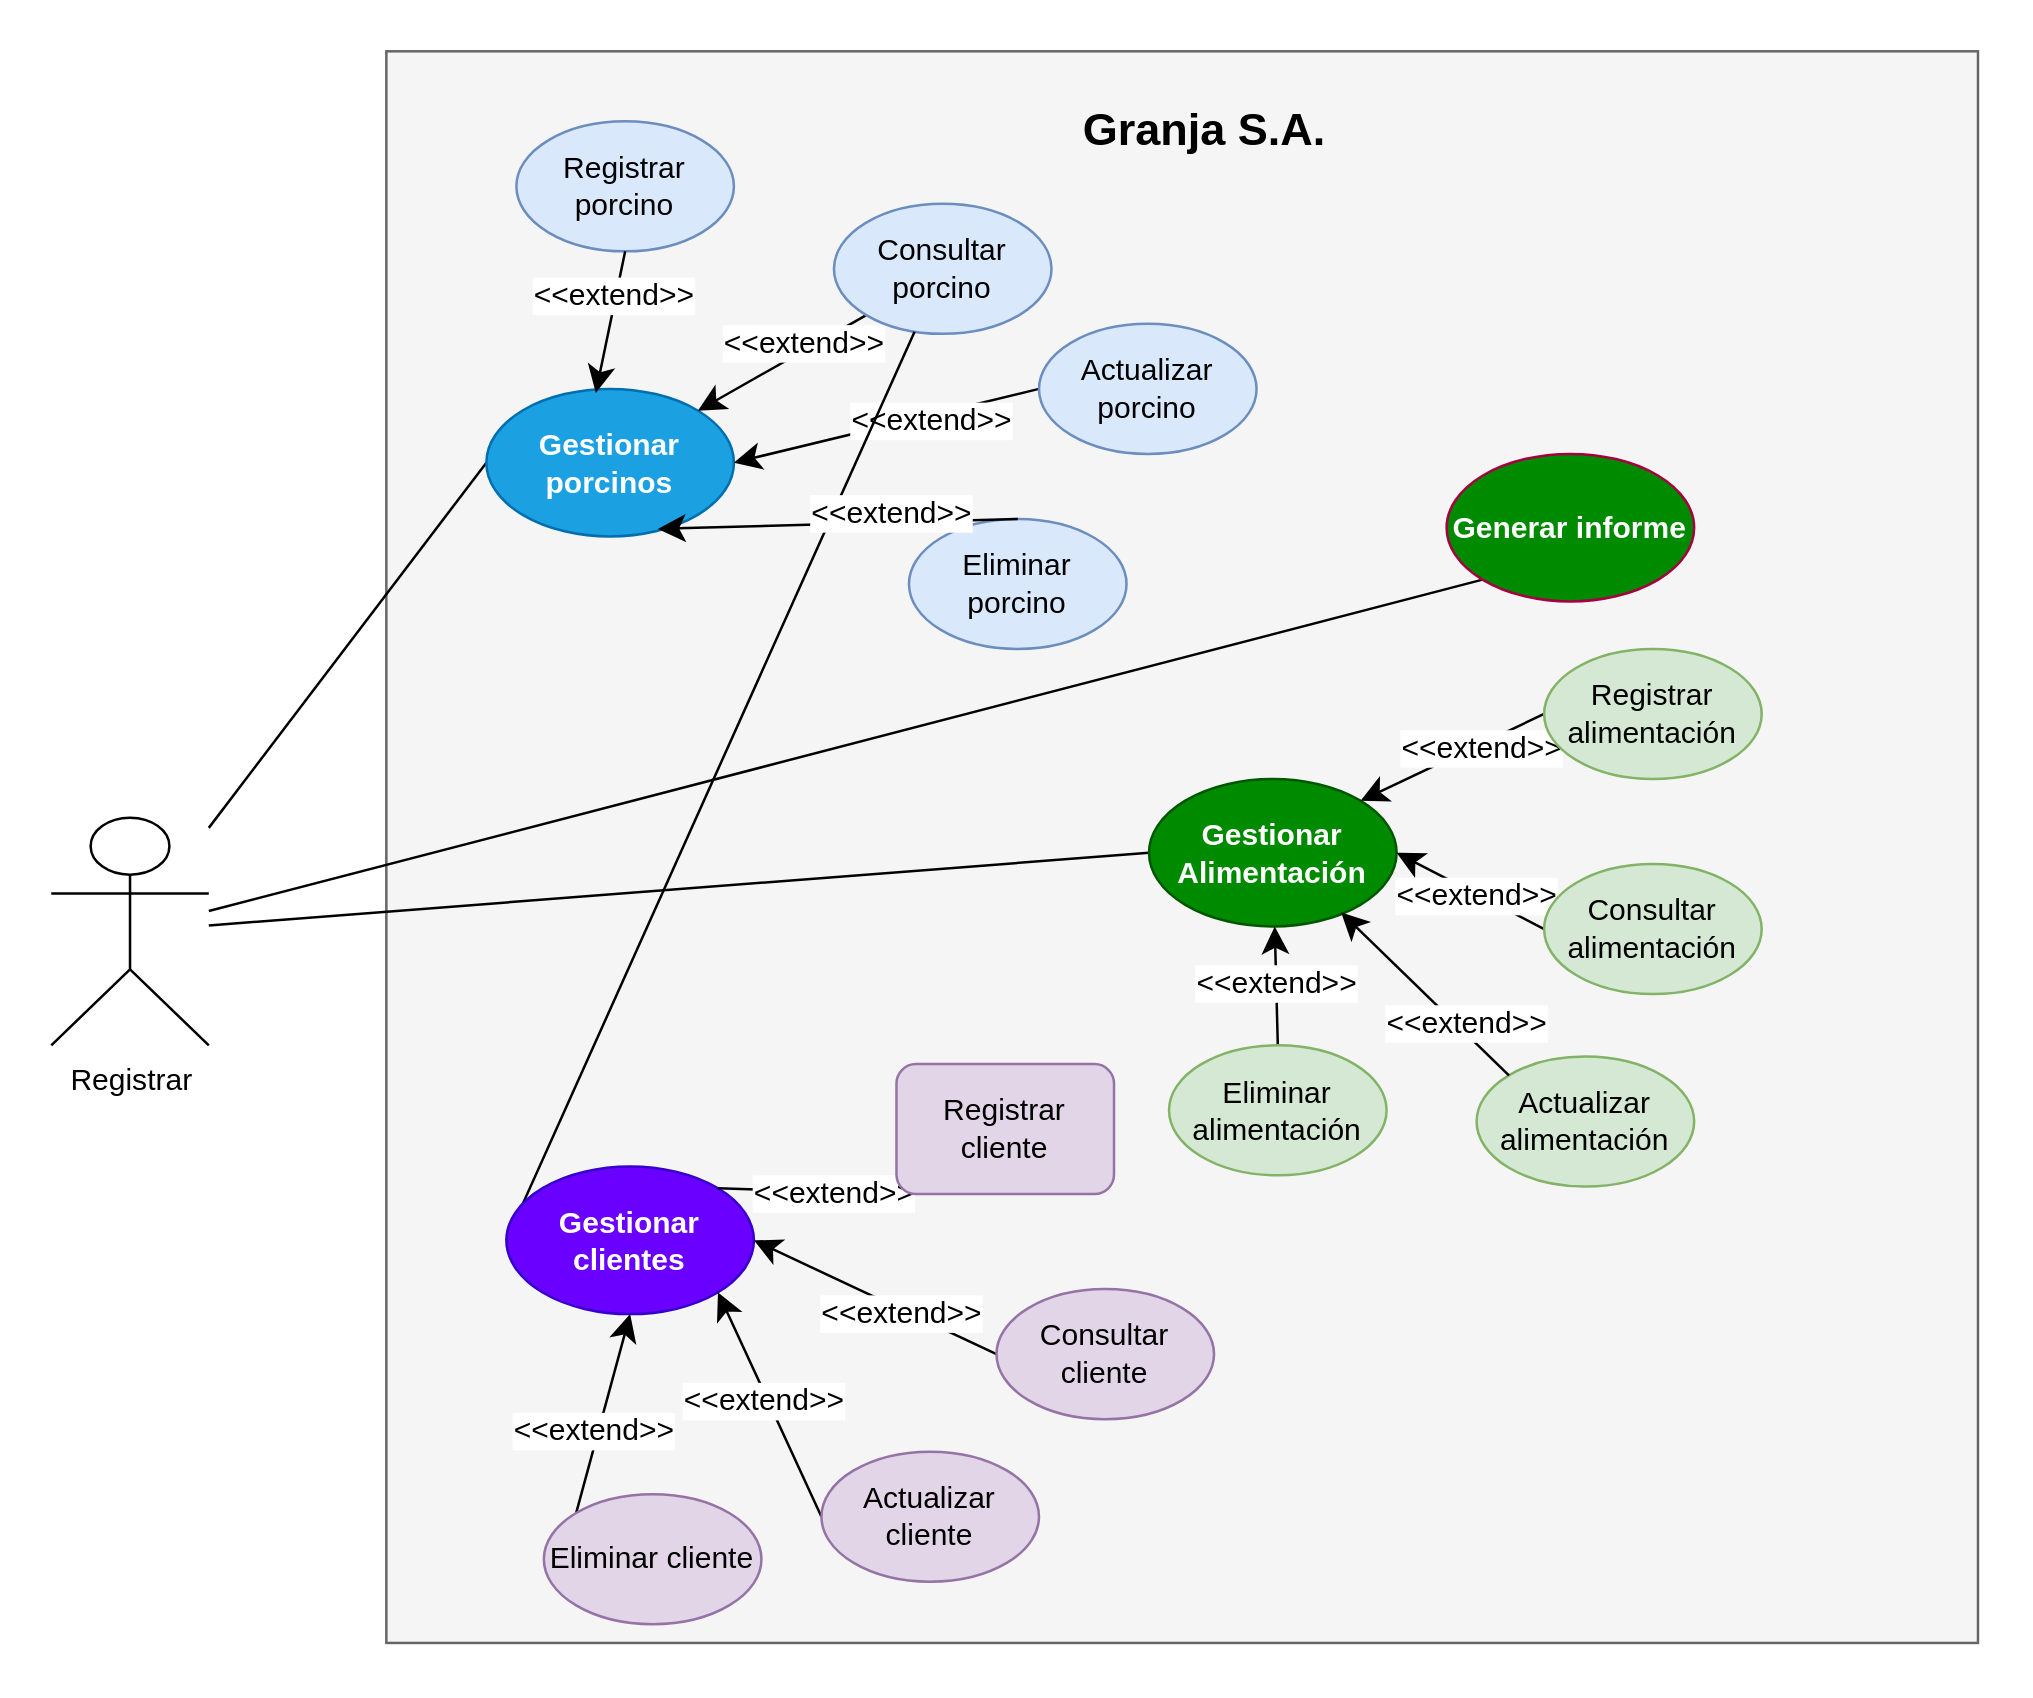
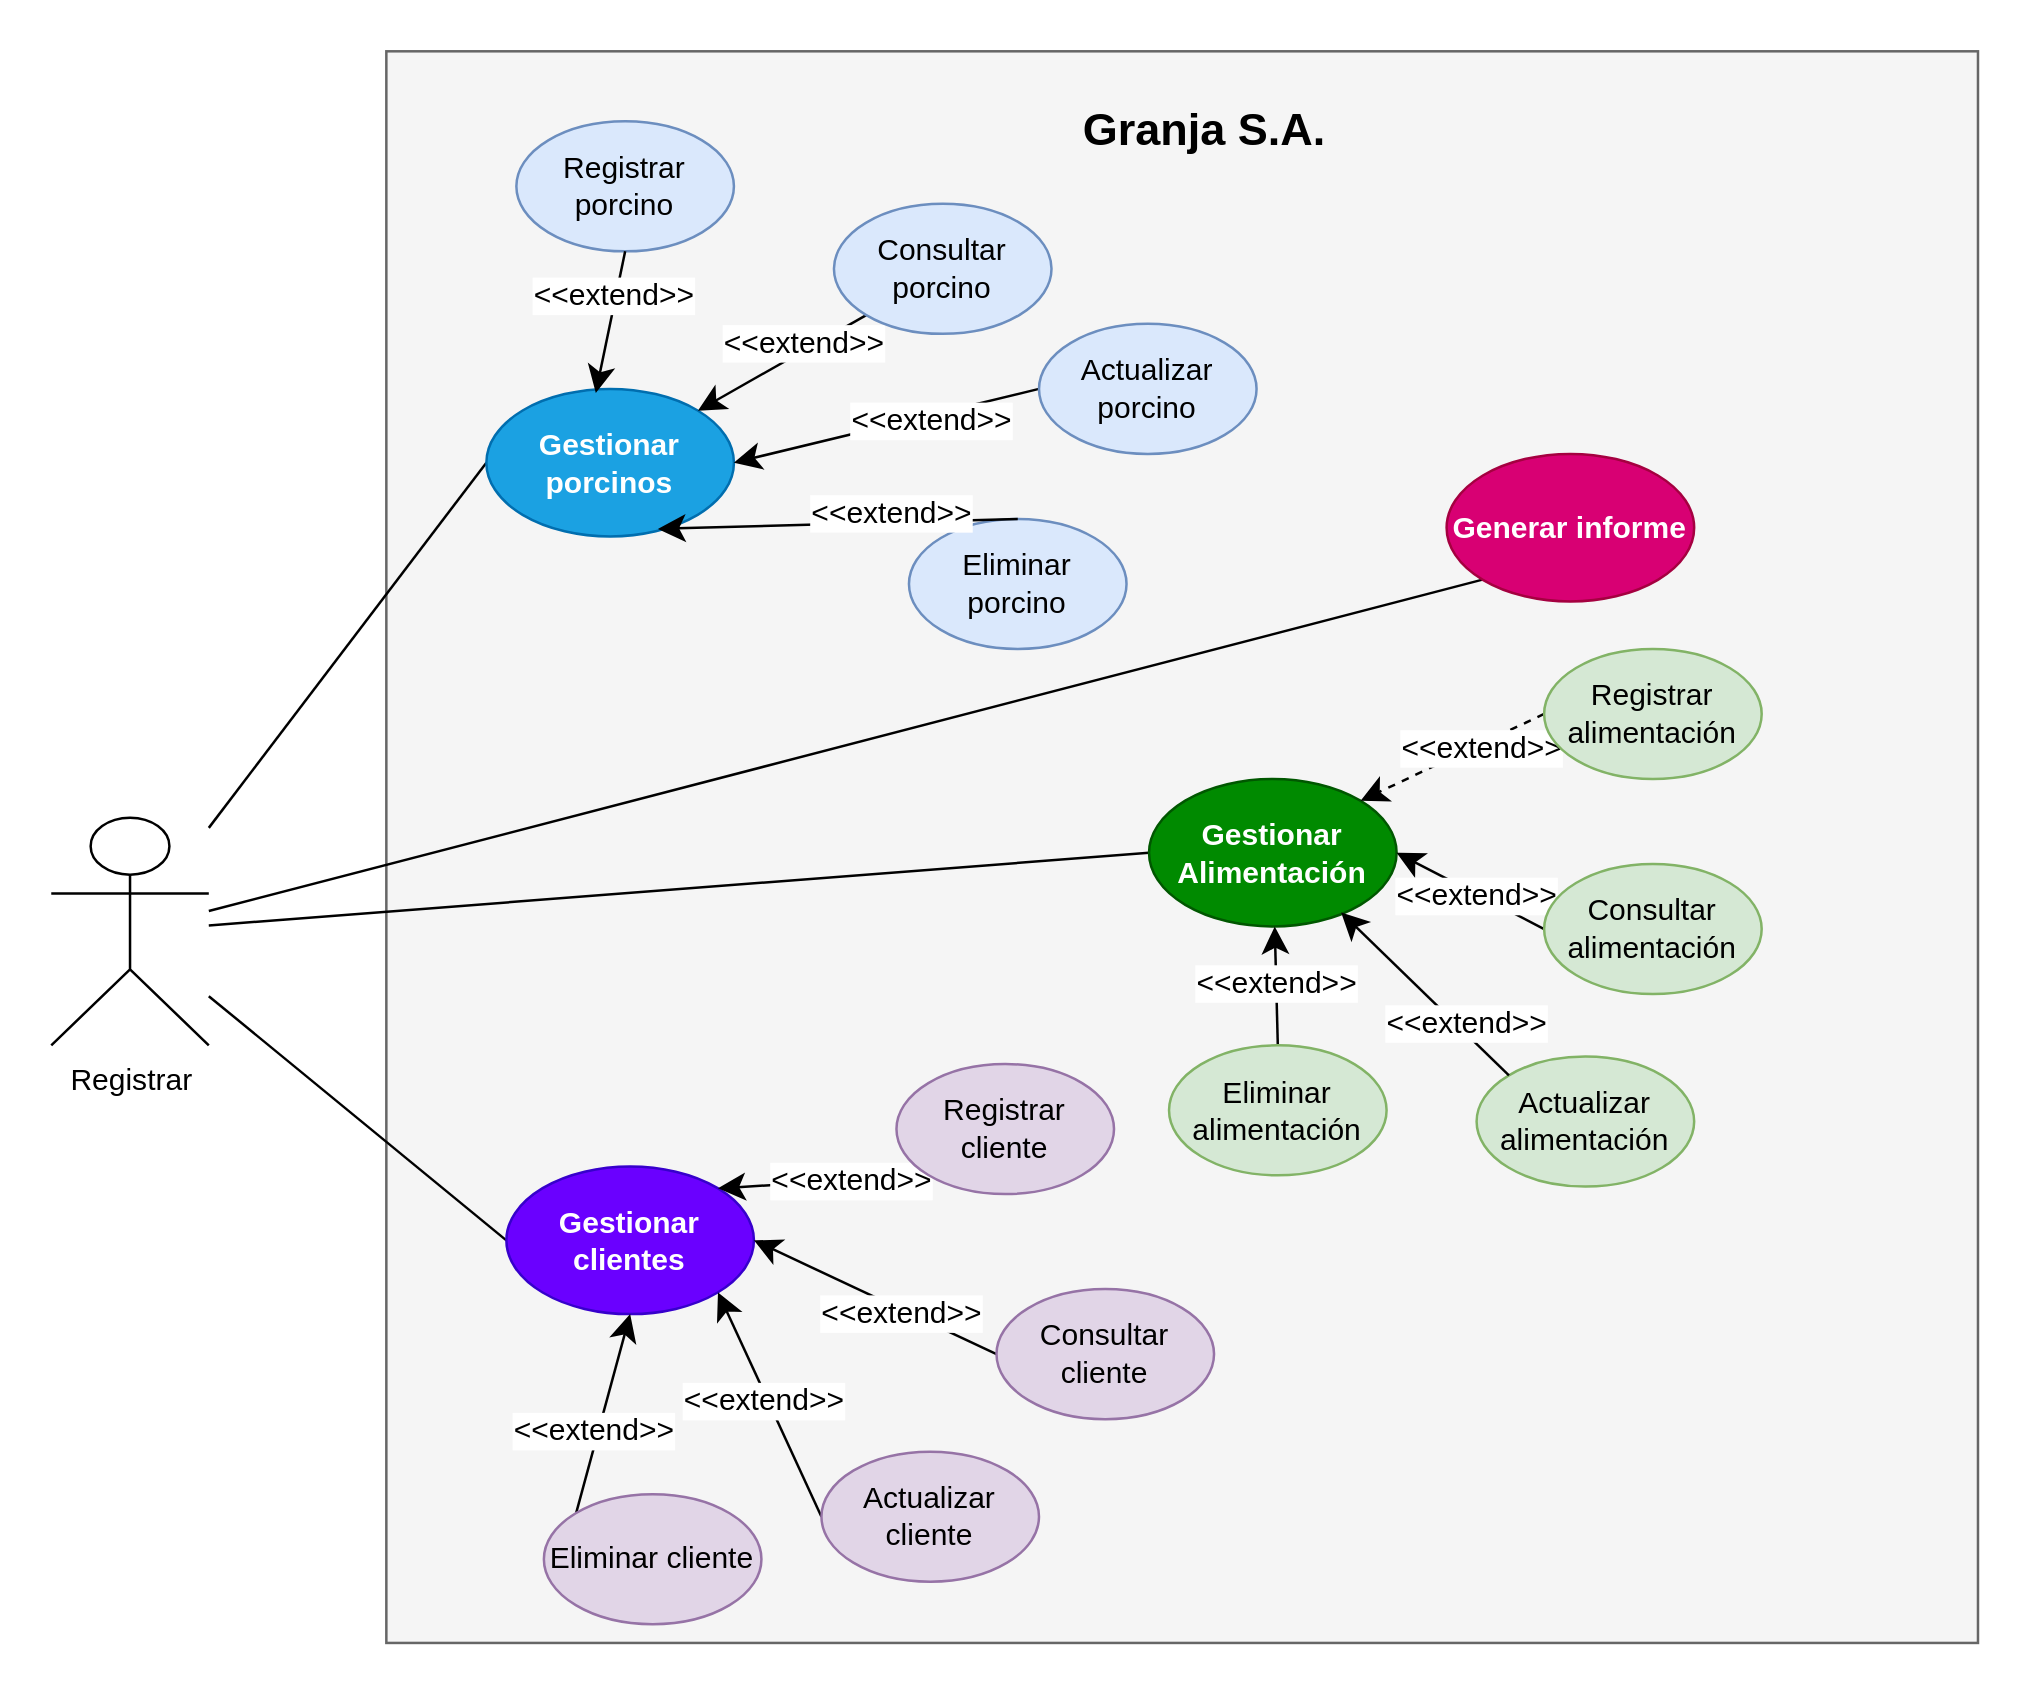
node "Generar informe": fillcolor #008a00 -> #d80073
edge "Registrar alimentación" -> "Gestionar Alimentación": style solid -> dashed
edge "Consultar porcino" -- "Gestionar clientes": now "Registrar" -- "Gestionar clientes"
node "Registrar cliente": shape rounded rectangle -> ellipse
edge "Registrar cliente" -- "Gestionar clientes": arrowhead none -> classic
